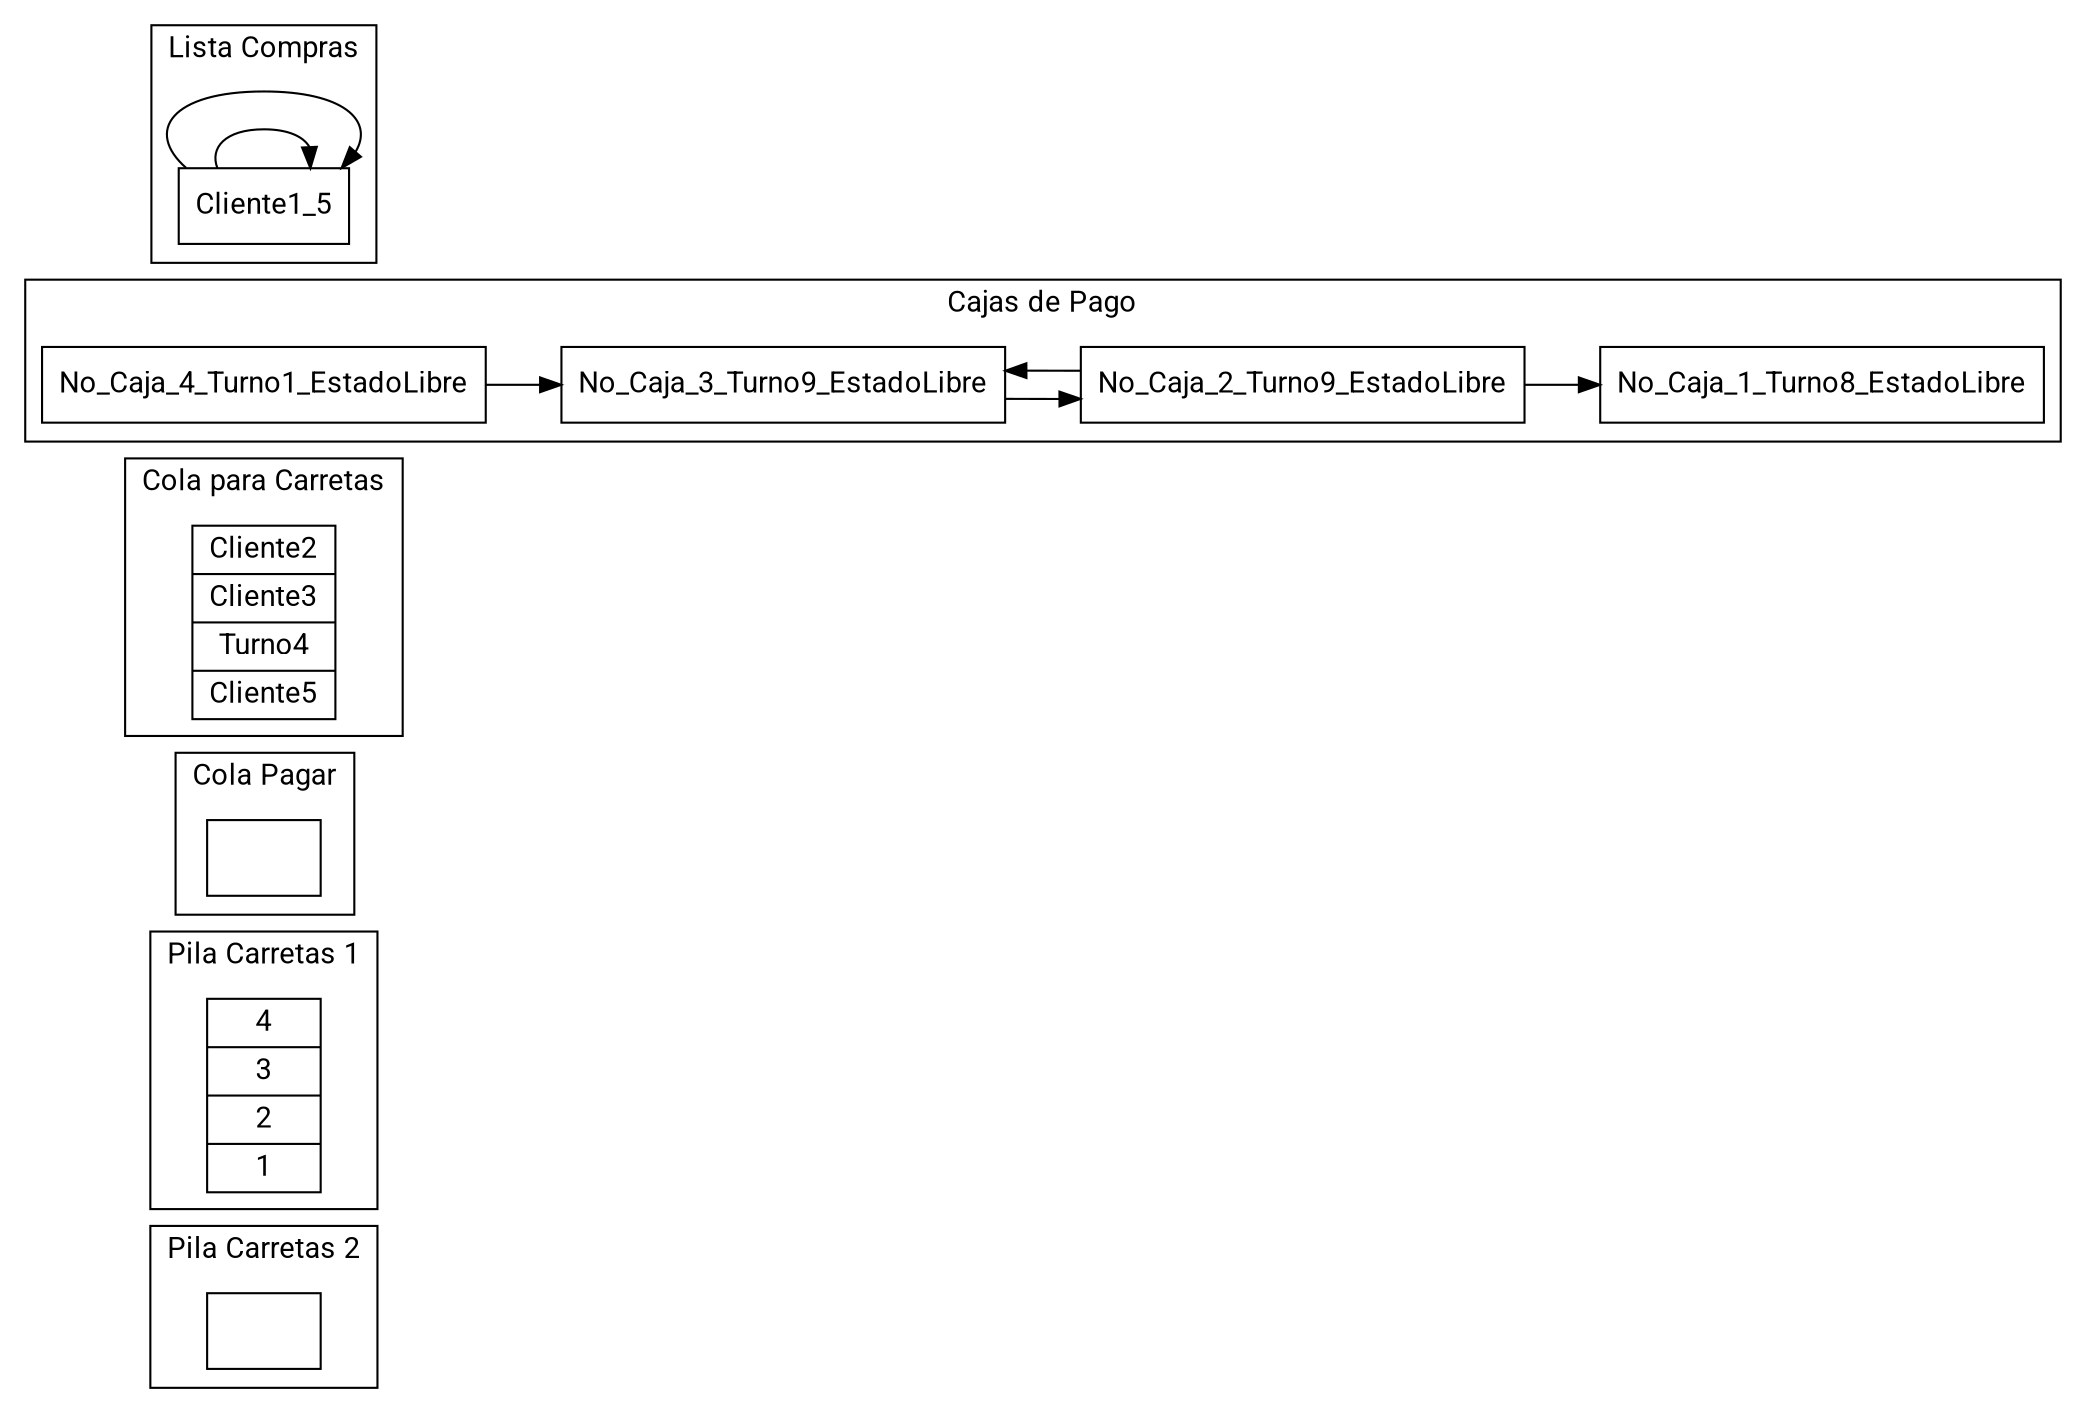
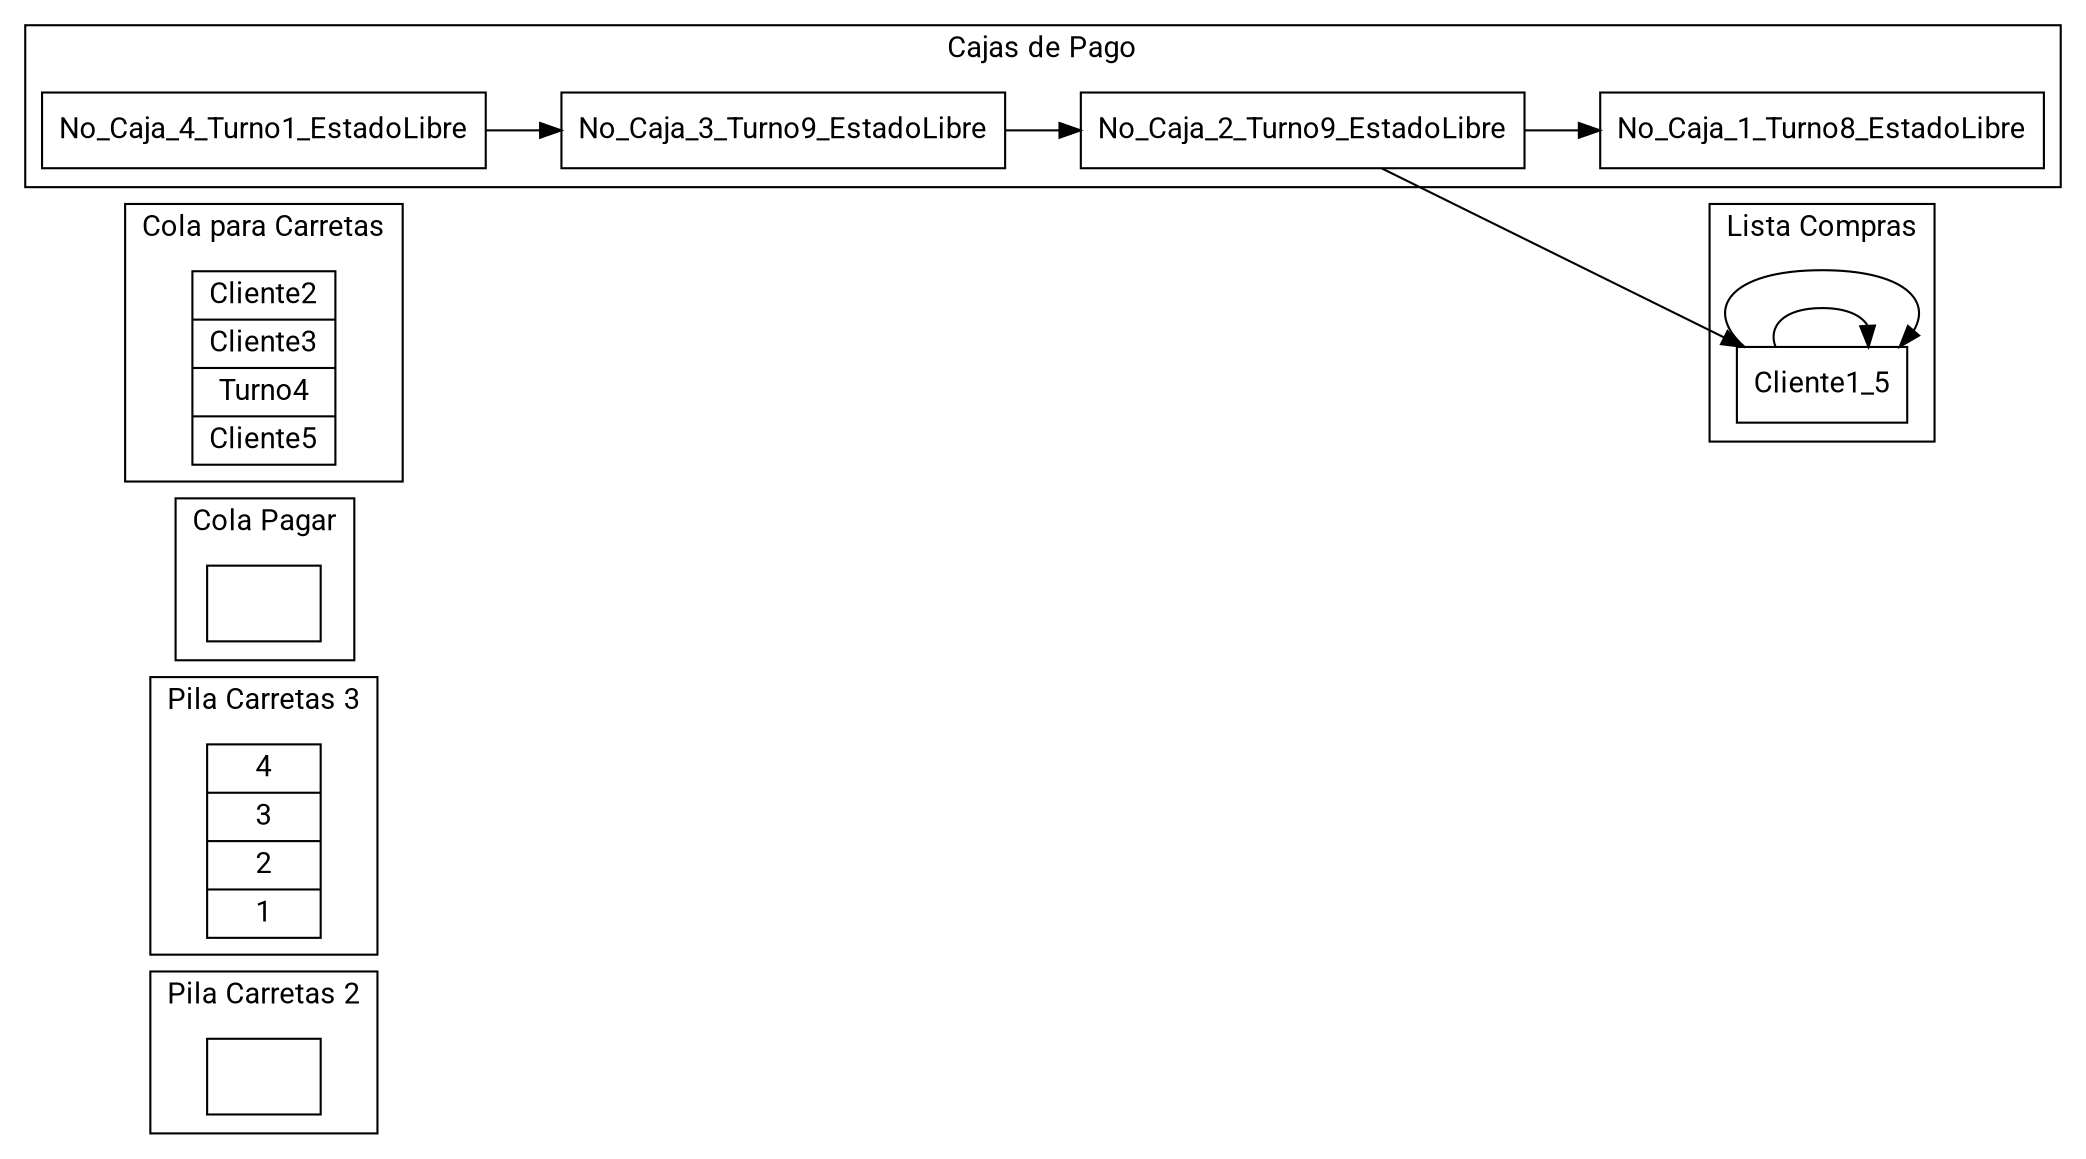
edge "No_Caja_2_Turno9_EstadoLibre" -> "No_Caja_3_Turno9_EstadoLibre": now "No_Caja_2_Turno9_EstadoLibre" -> "Cliente1_5"
cluster "Pila Carretas 1": label "Pila Carretas 1" -> "Pila Carretas 3"
